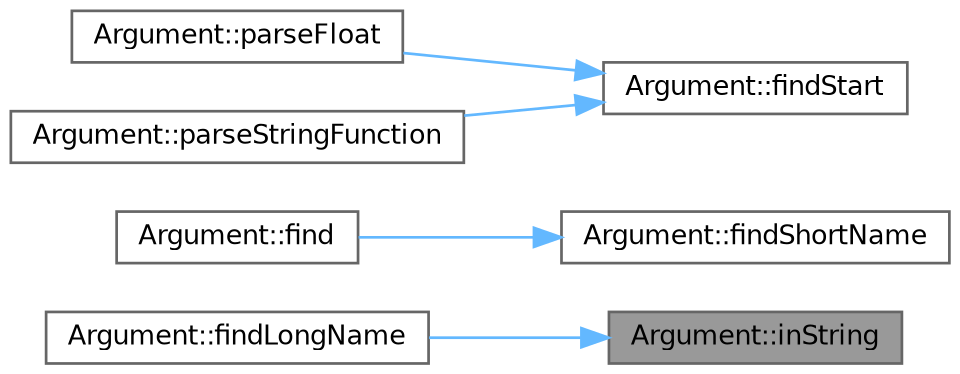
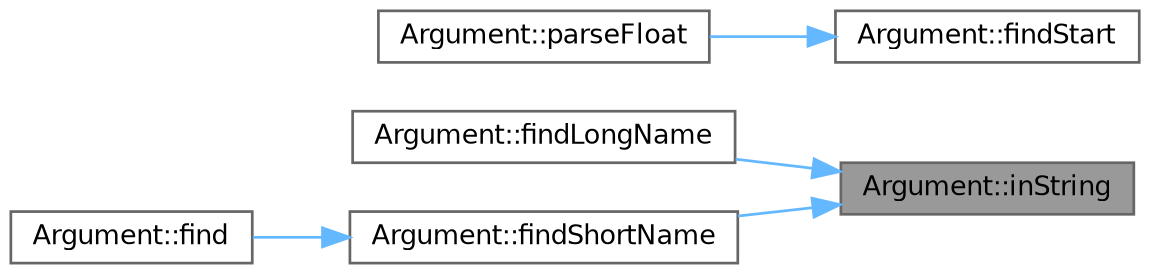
node "Argument::parseStringFunction": removed
edge "Argument::findShortName" -> "Argument::inString": added
